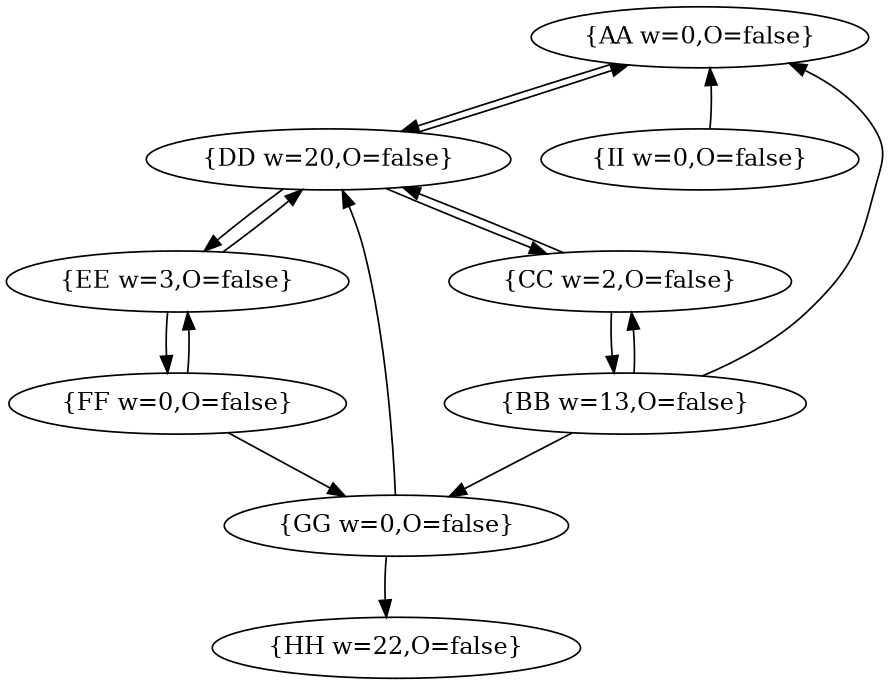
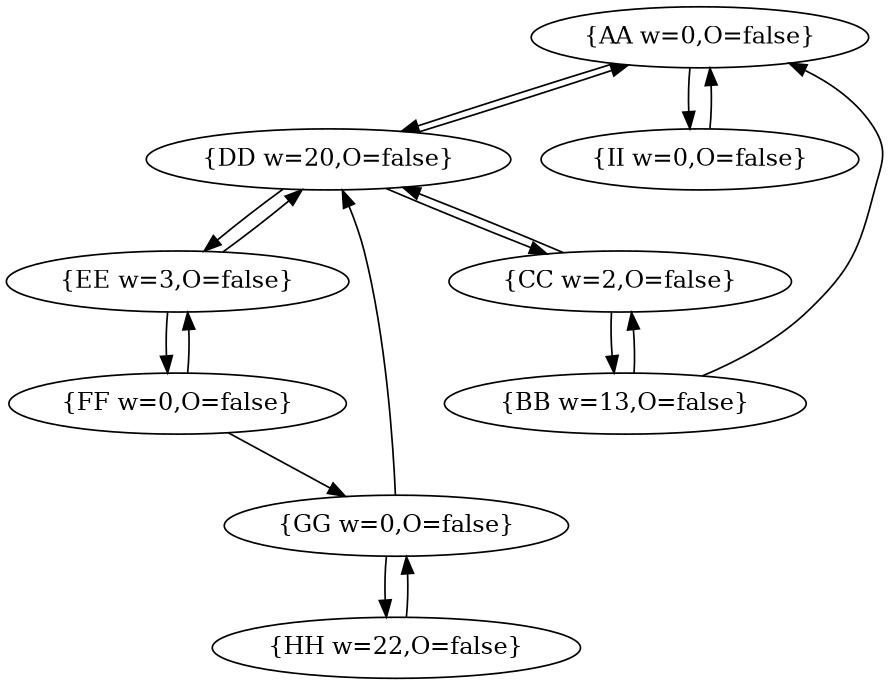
edge "{AA w=0,O=false}" -> "{II w=0,O=false}": added
edge "{BB w=13,O=false}" -> "{GG w=0,O=false}": now "{HH w=22,O=false}" -> "{GG w=0,O=false}"
